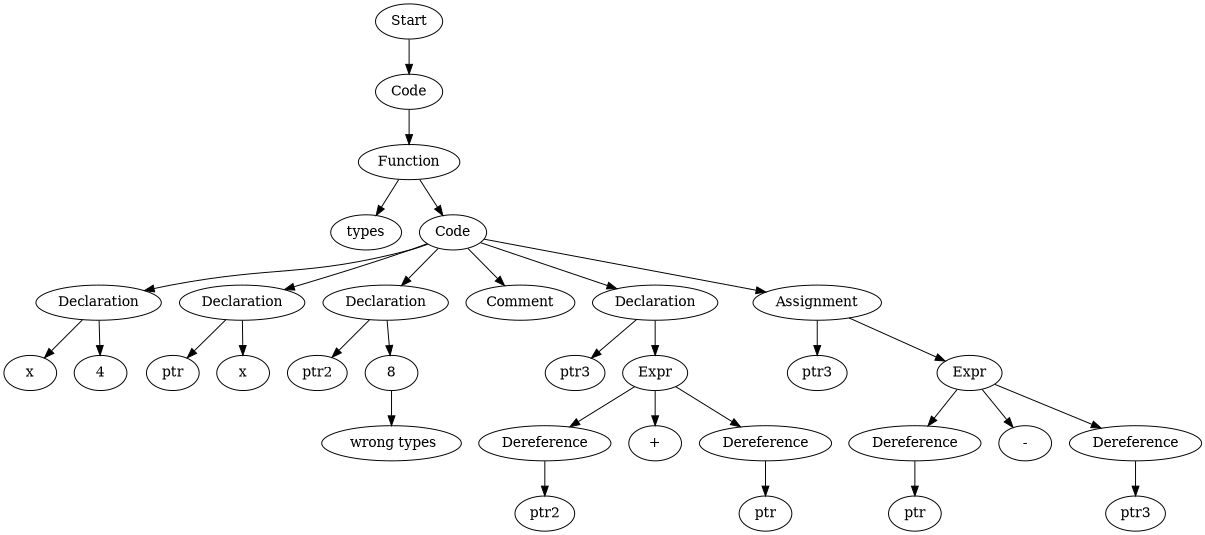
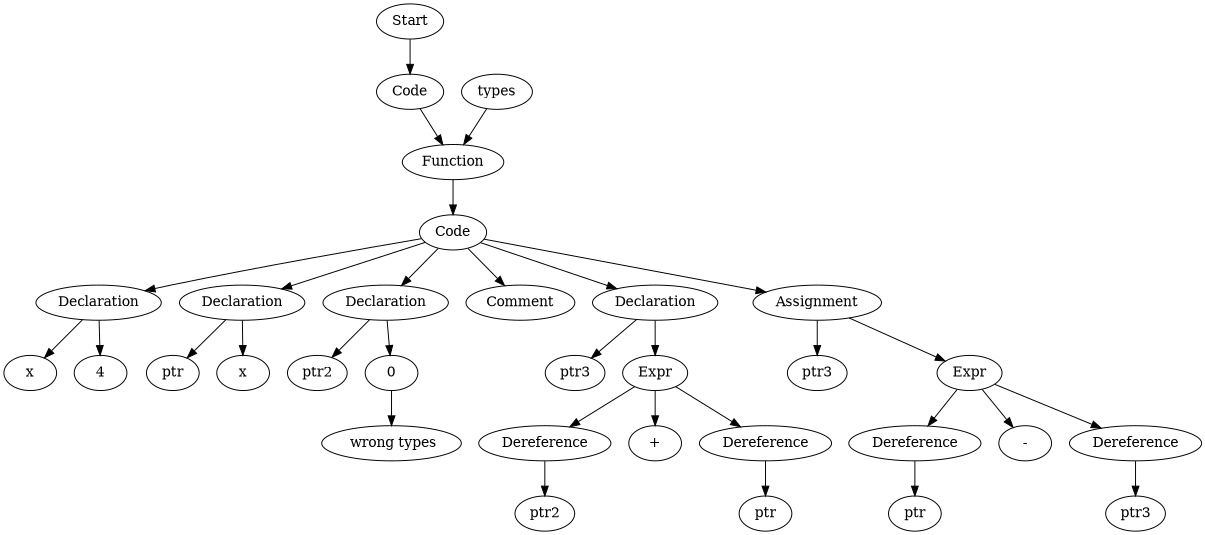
edge "Function" -> "types": reversed
node "8": label "8" -> "0"
